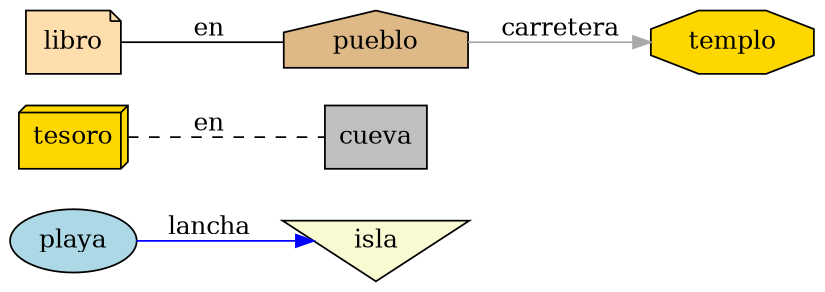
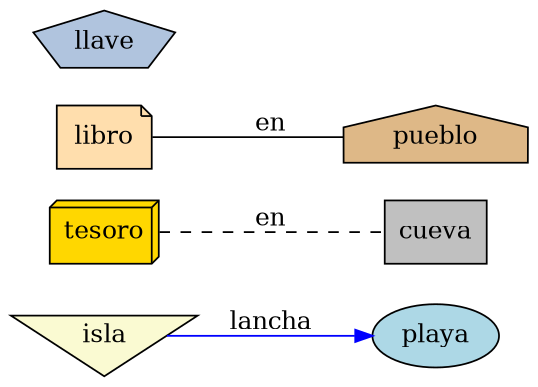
node "llave": added
node "templo": removed
edge "playa" -> "isla": reversed
